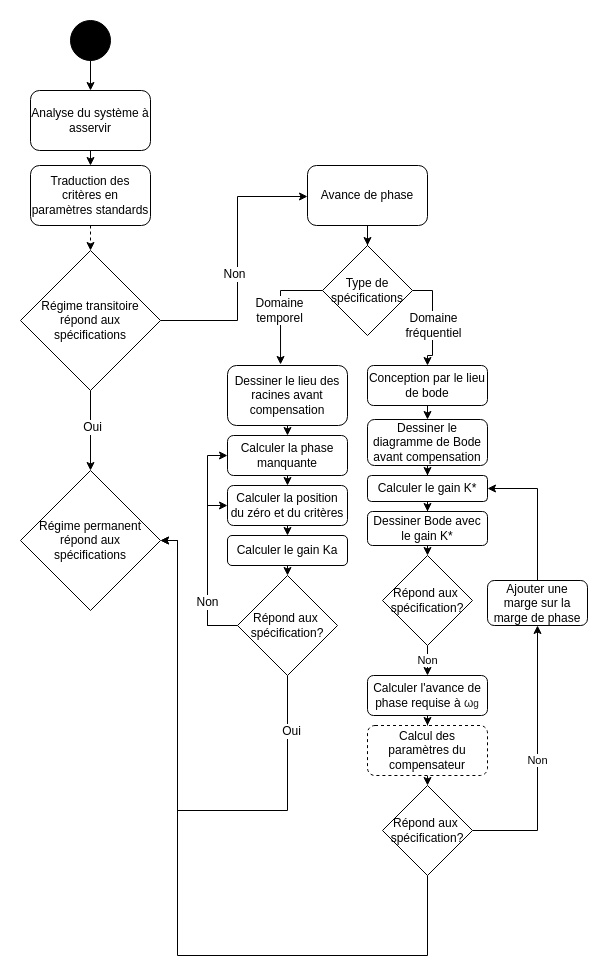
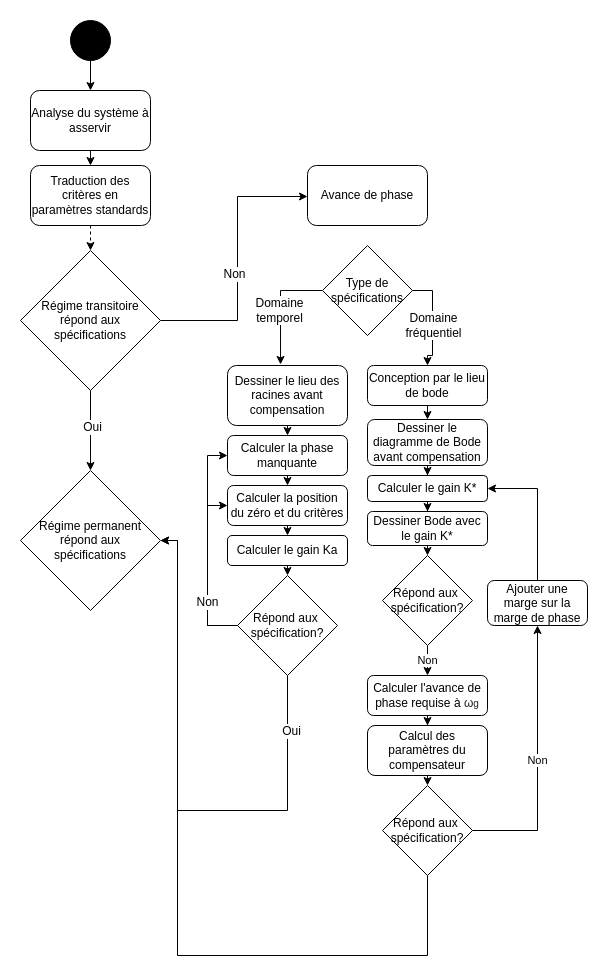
edge "Avance de phase" -> "Type de spécifications": removed
node "Calcul des paramètres du compensateur": style dashed -> solid
